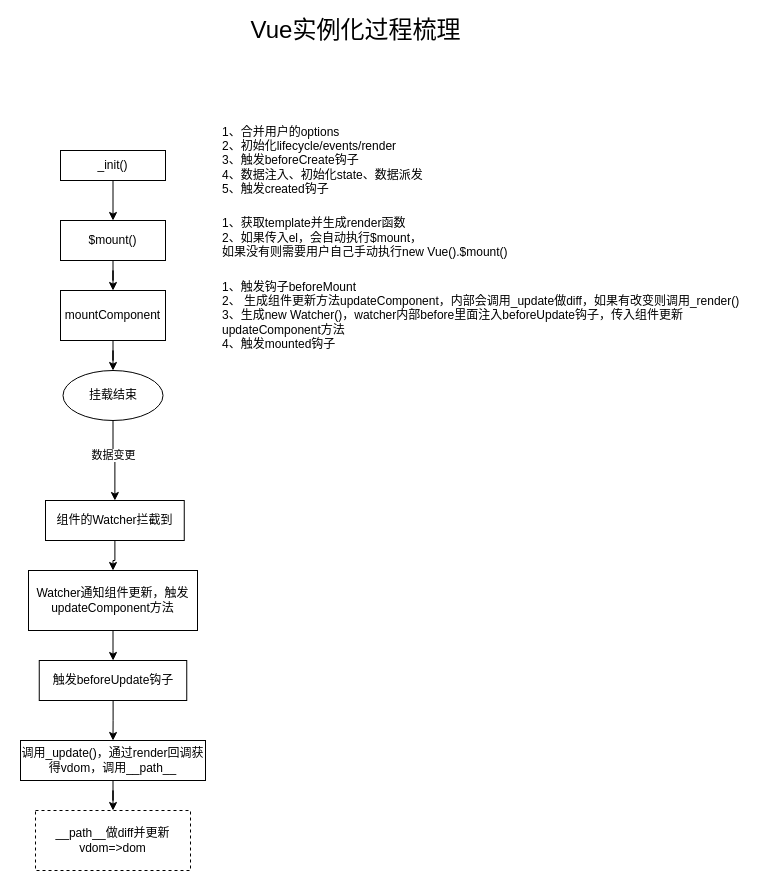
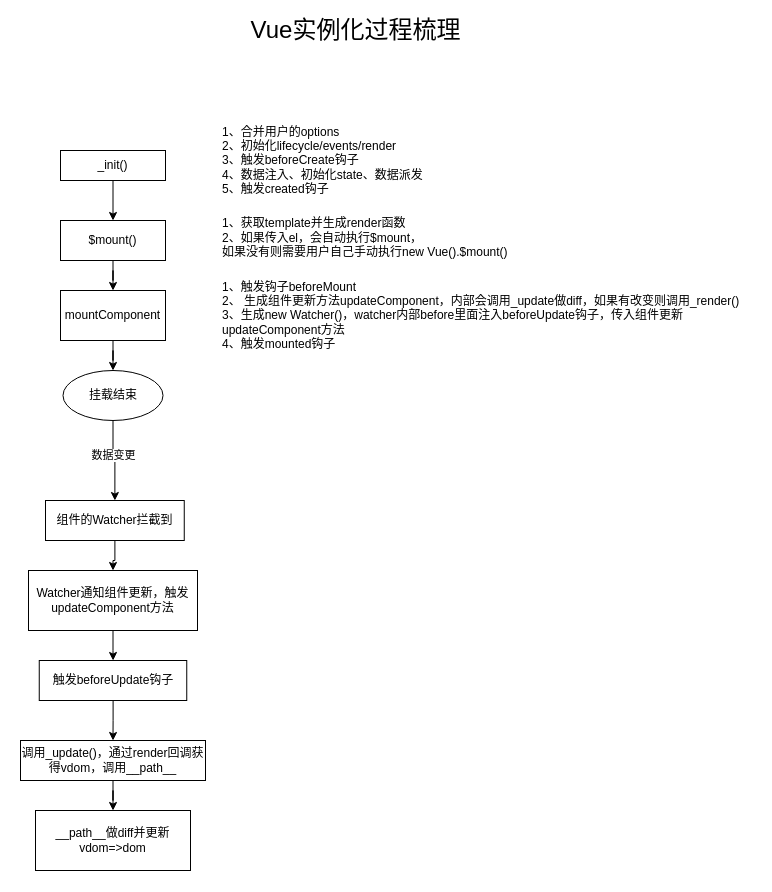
node "__path__做diff并更新vdom=>dom": style dashed -> solid
